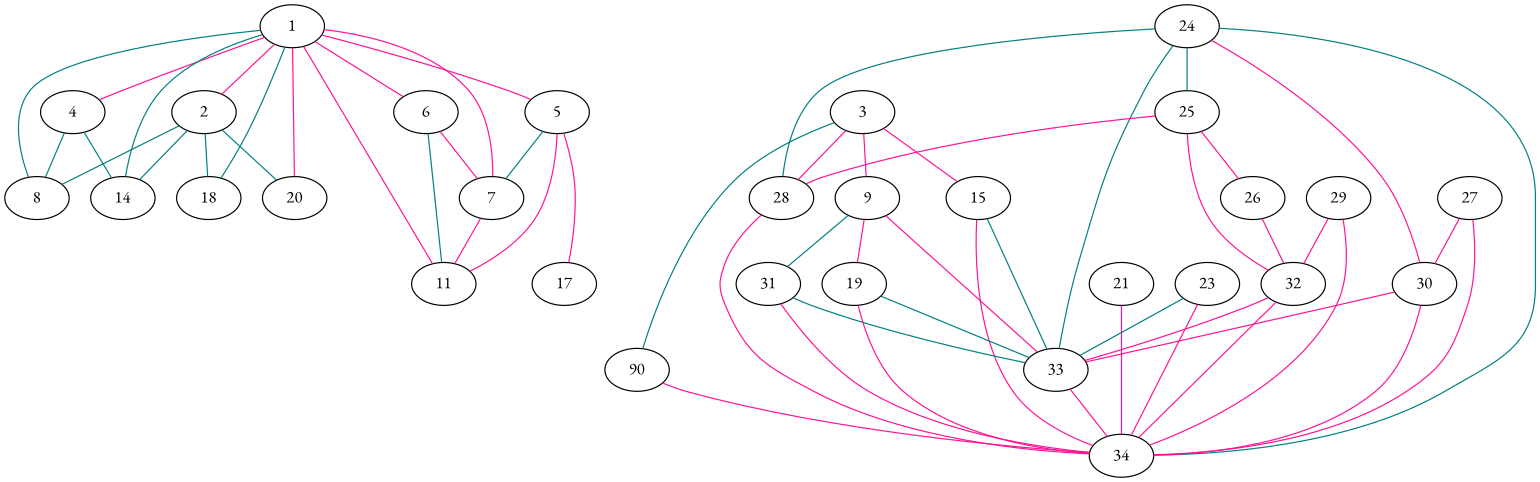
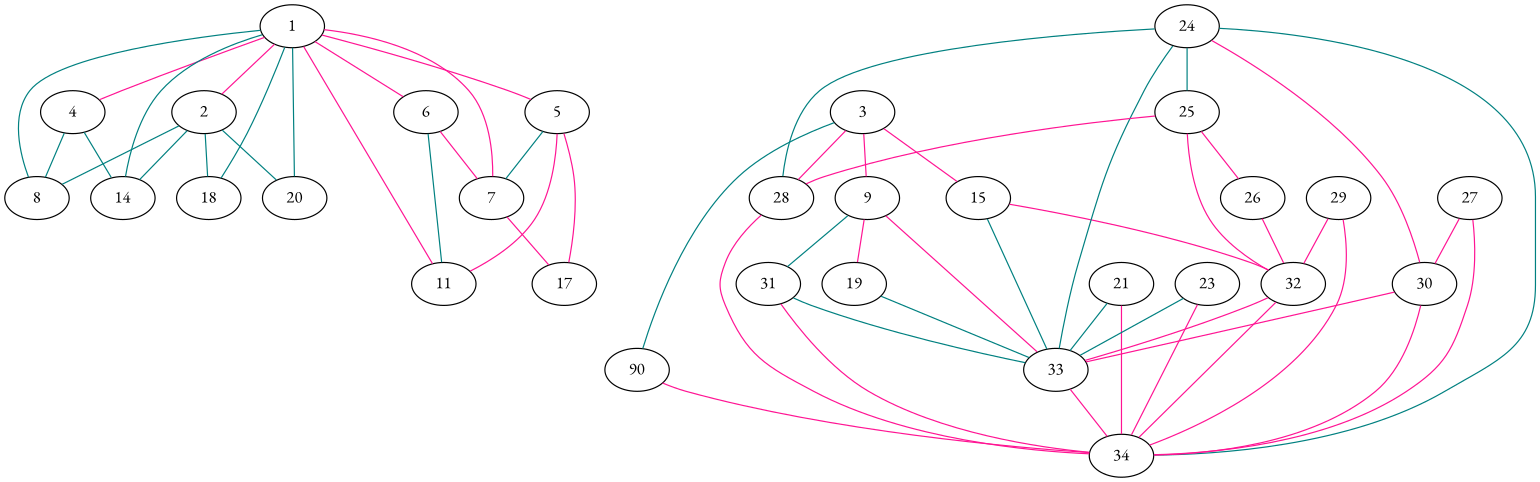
edge "1" -- "20": color deeppink -> teal
edge "7" -- "11": now "7" -- "17"
edge "21" -- "33": added
edge "15" -- "34": now "15" -- "32"
edge "19" -- "34": removed
